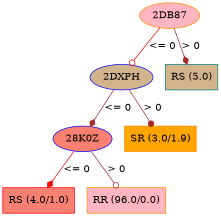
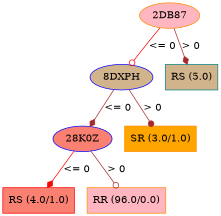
node "2DXPH": label "2DXPH" -> "8DXPH"
node "SR (3.0/1.9)": label "SR (3.0/1.9)" -> "SR (3.0/1.0)"
